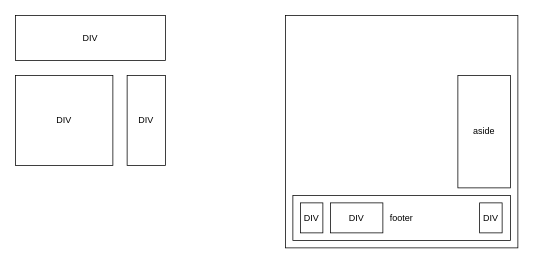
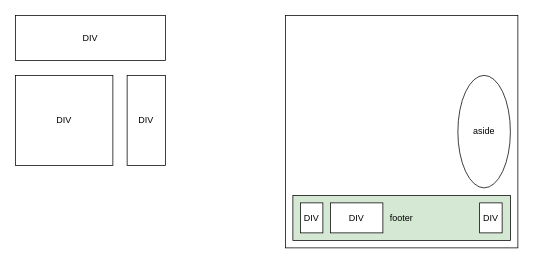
node "aside": shape rectangle -> ellipse
node "footer": fillcolor #ffffff -> #d5e8d4
